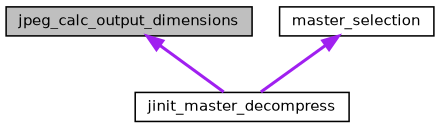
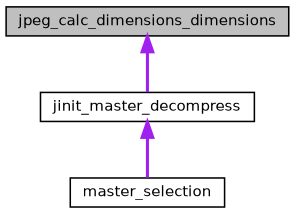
node "jpeg_calc_output_dimensions": label "jpeg_calc_output_dimensions" -> "jpeg_calc_dimensions_dimensions"
edge "jinit_master_decompress" -> "master_selection": reversed
